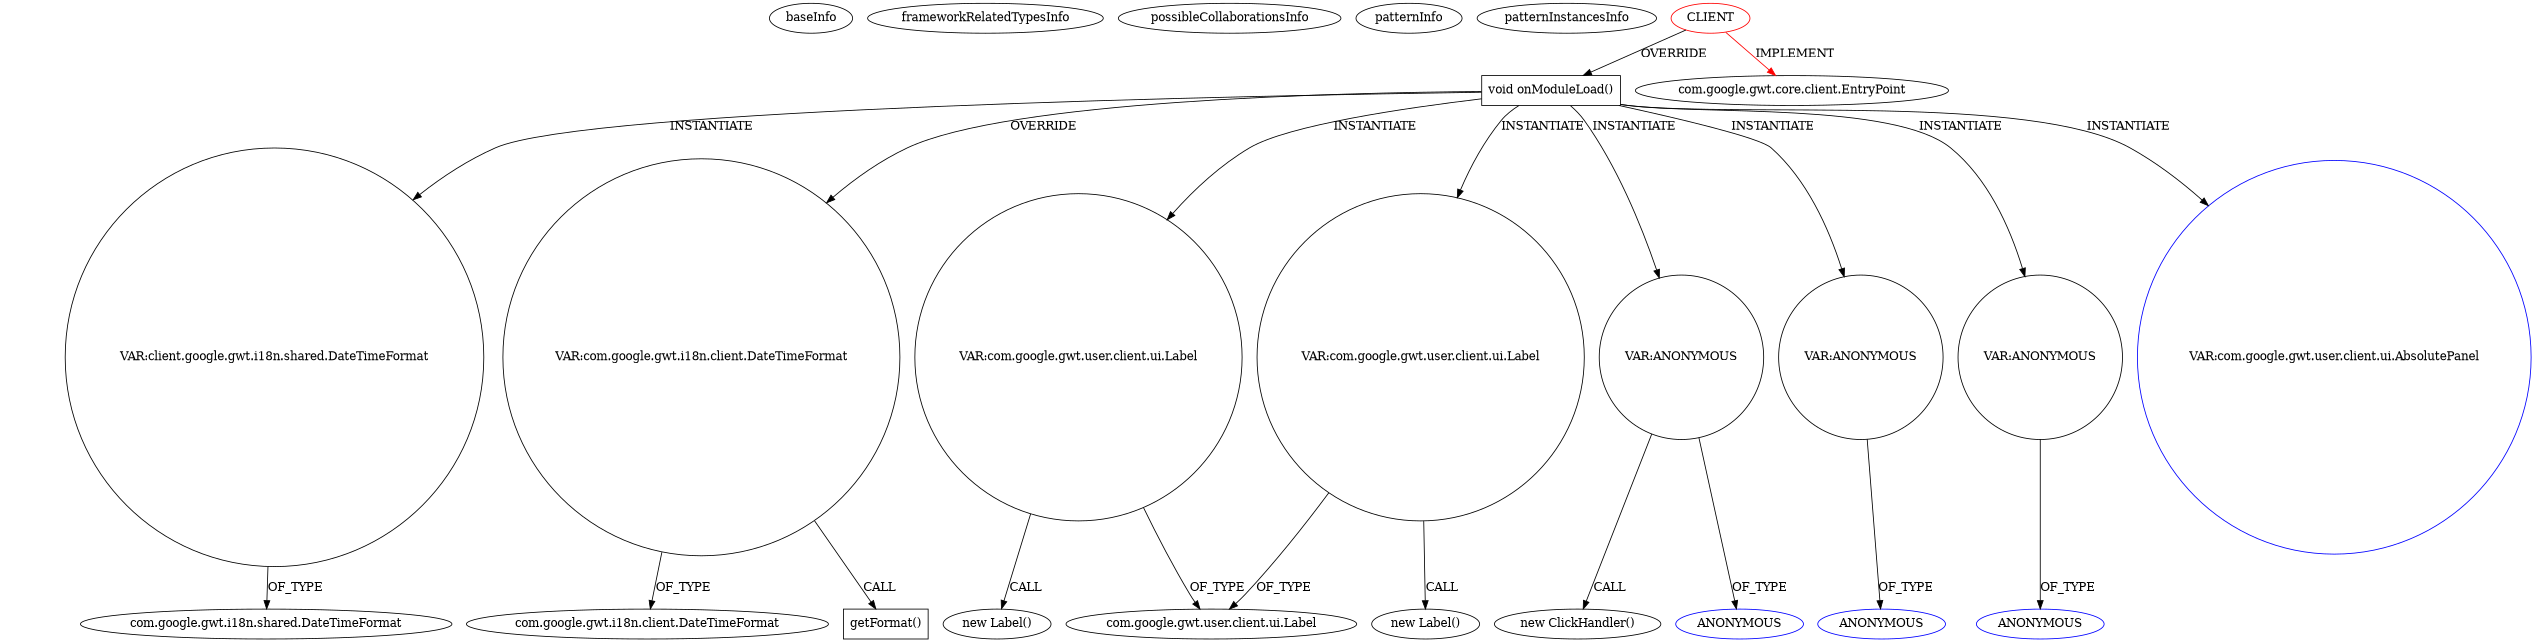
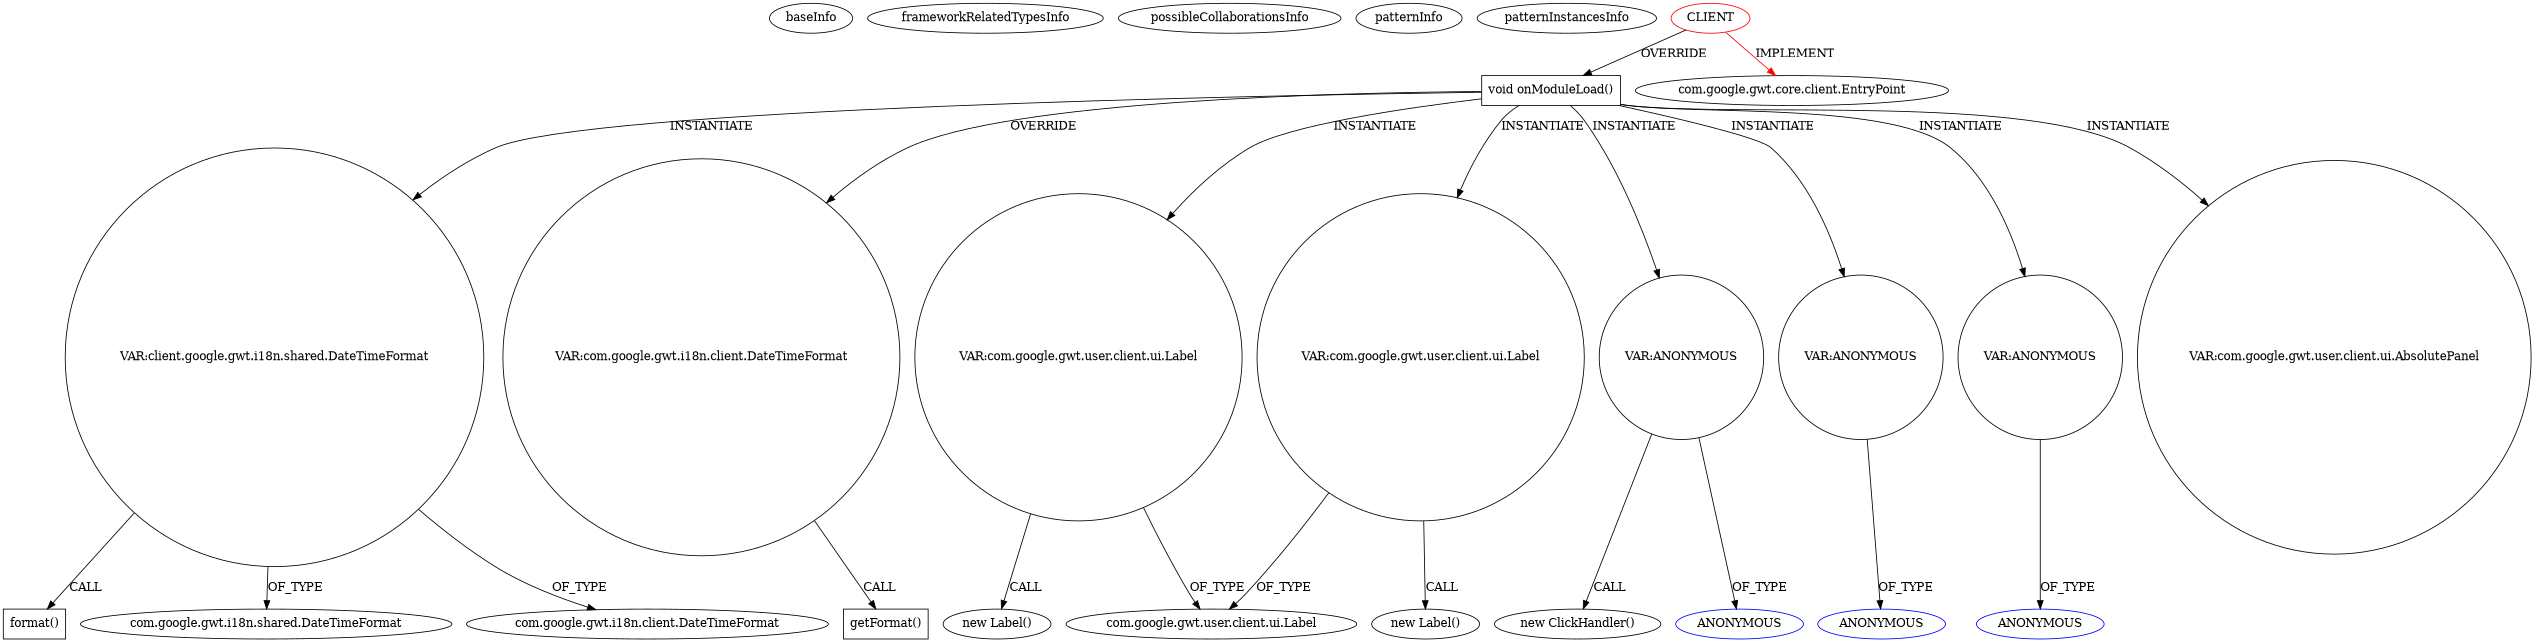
node "VAR:com.google.gwt.user.client.ui.AbsolutePanel": color blue -> black
edge "VAR:com.google.gwt.i18n.client.DateTimeFormat" -> "com.google.gwt.i18n.client.DateTimeFormat": now "VAR:client.google.gwt.i18n.shared.DateTimeFormat" -> "com.google.gwt.i18n.client.DateTimeFormat"
node "format()": added
